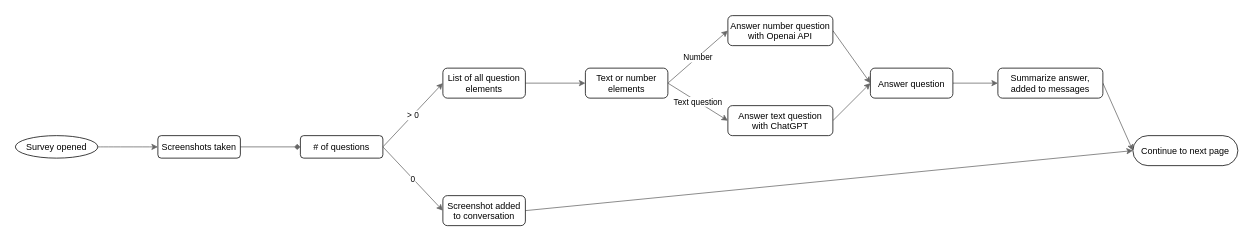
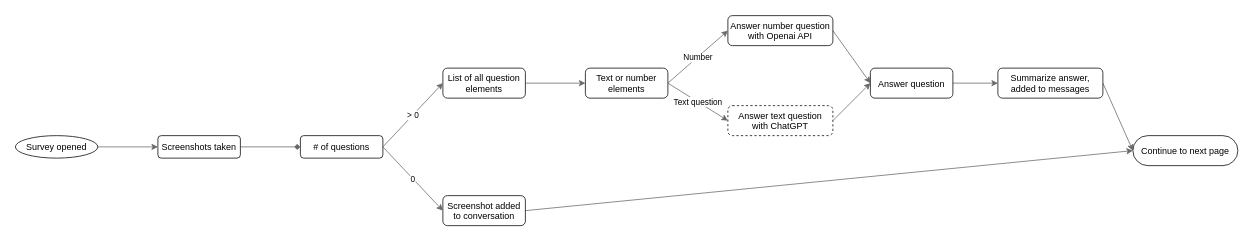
node "Answer text question with ChatGPT": style solid -> dashed
